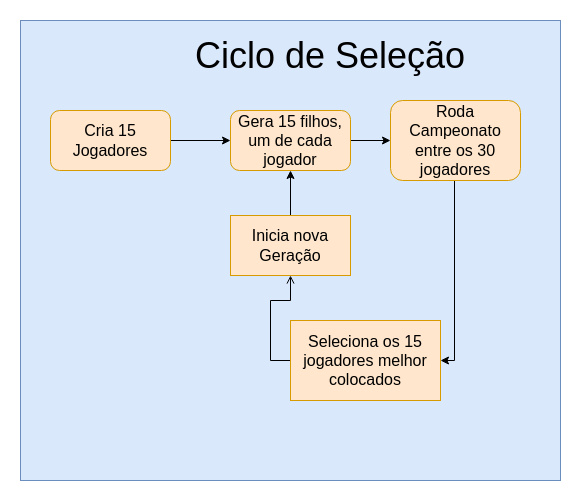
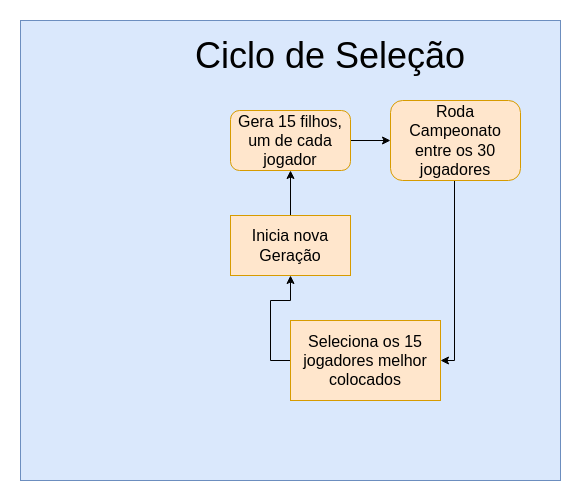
node "Cria 15 Jogadores": removed
edge "Cria 15 Jogadores" -> "Gera 15 filhos, um de cada jogador": removed
edge "Seleciona os 15 jogadores melhor colocados" -> "Inicia nova Geração": arrowhead open -> classic
